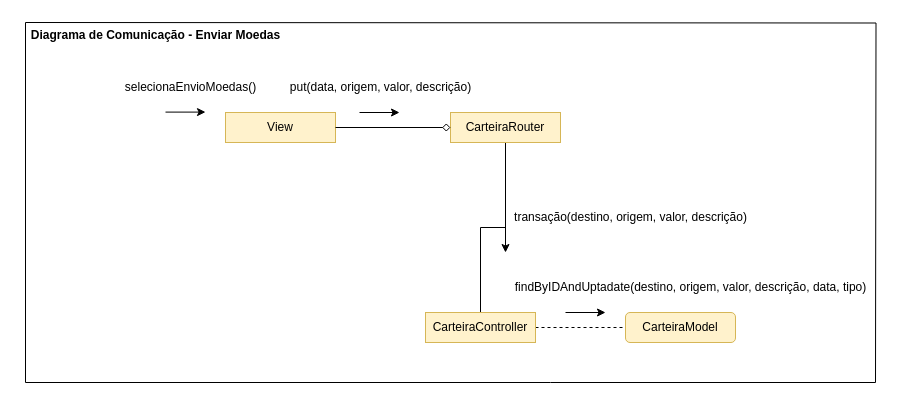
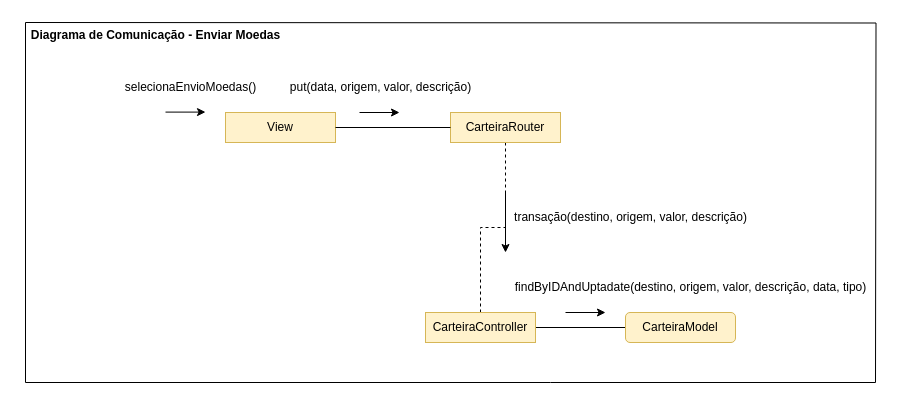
edge "View" -> "CarteiraRouter": arrowhead diamond -> none
edge "CarteiraRouter" -- "CarteiraController": style solid -> dashed
edge "CarteiraController" -- "CarteiraModel": style dashed -> solid
